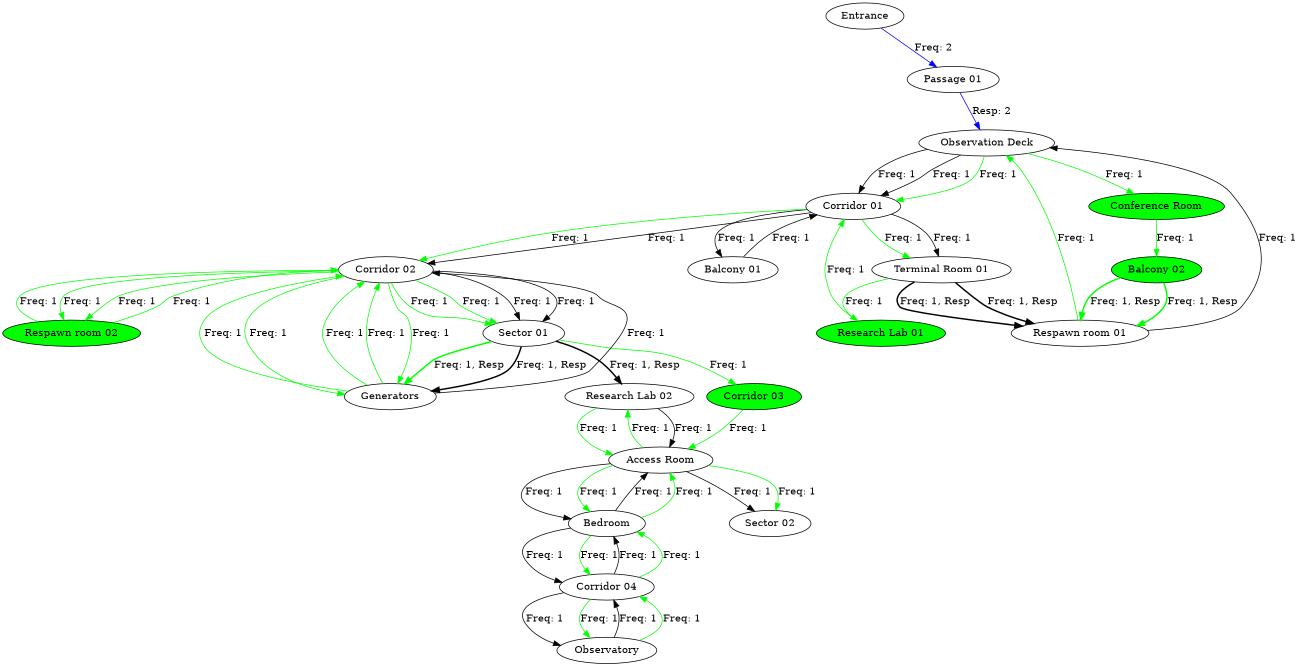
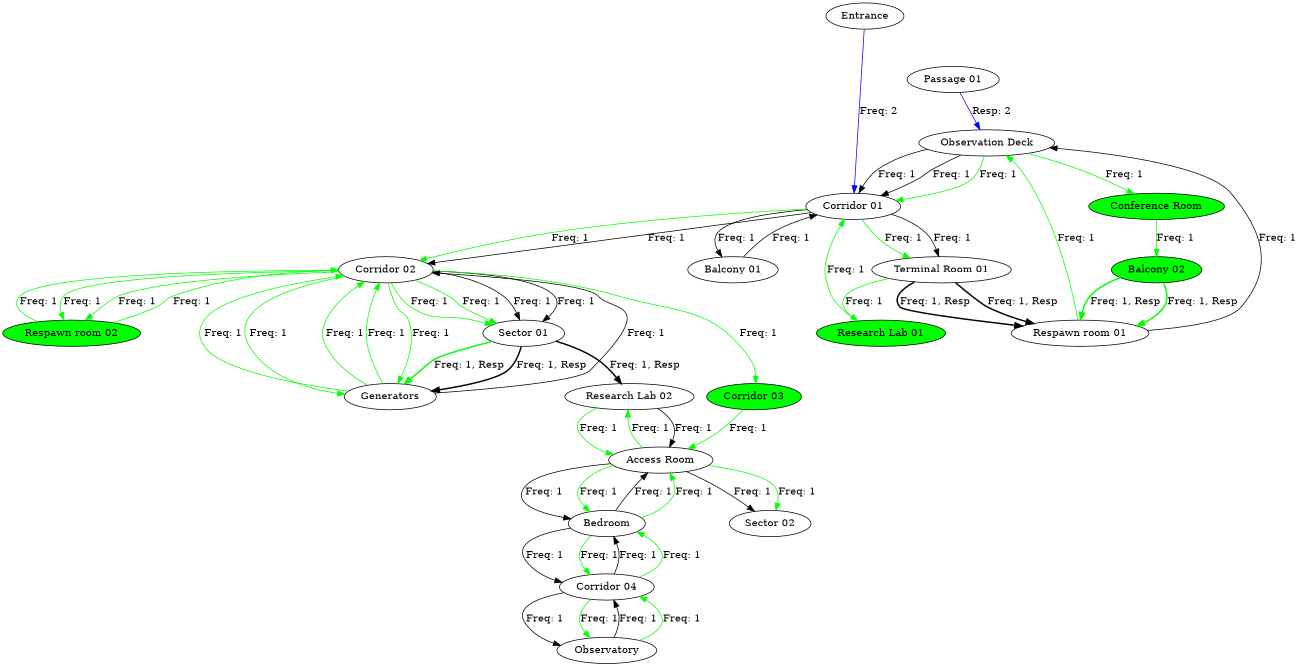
edge "Entrance" -> "Passage 01": now "Entrance" -> "Corridor 01"
edge "Sector 01" -> "Corridor 03": now "Corridor 02" -> "Corridor 03"
